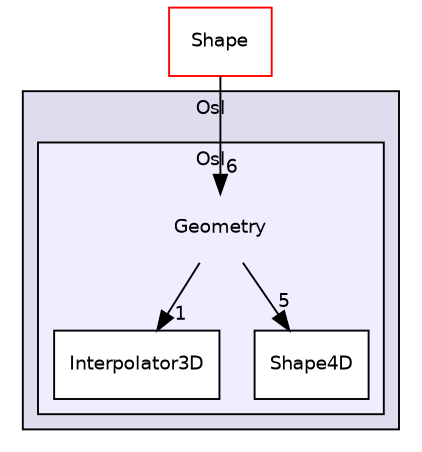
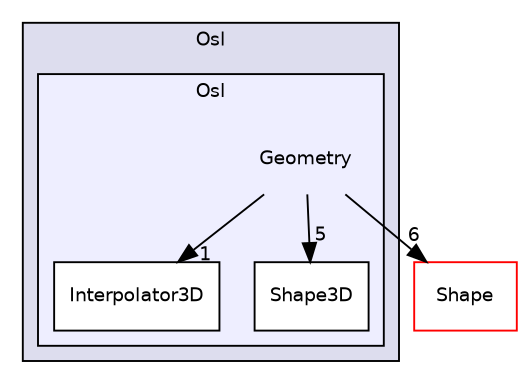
edge "Shape" -> "Geometry": reversed
node "Shape4D": label "Shape4D" -> "Shape3D"
